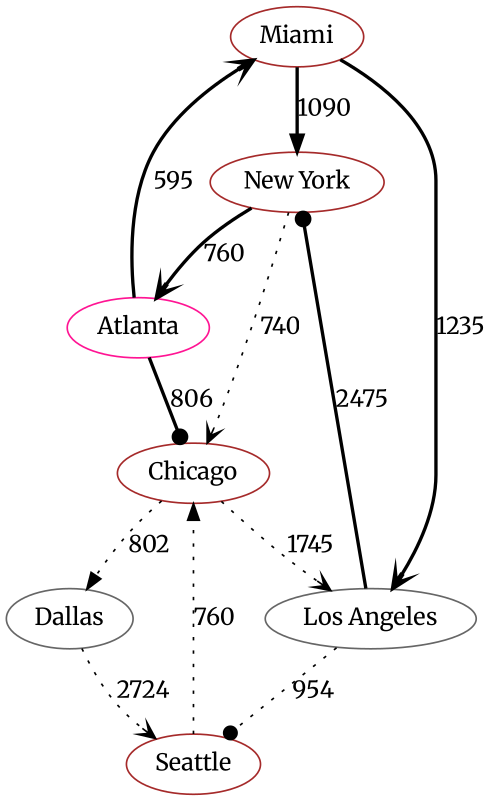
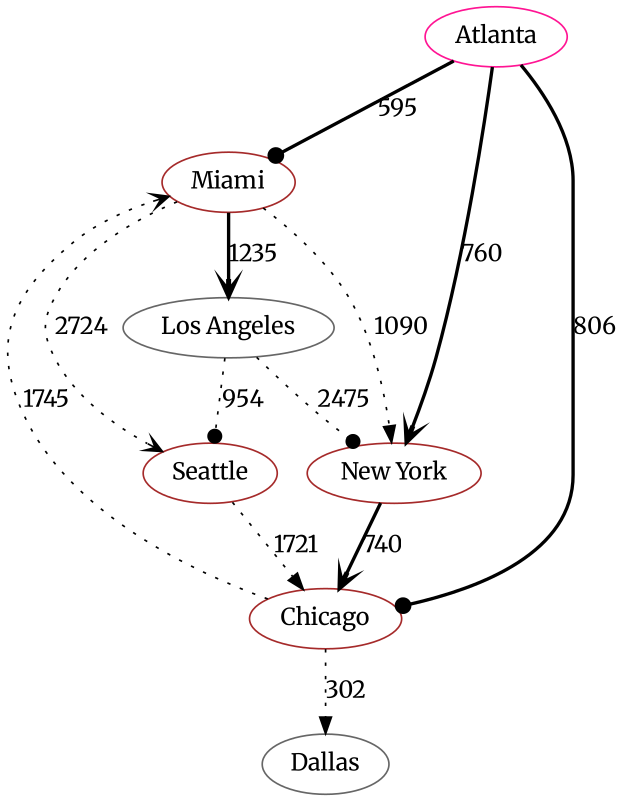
edge "Miami" -> "New York": style bold -> dotted
edge "Atlanta" -> "Miami": arrowhead vee -> dot
edge "New York" -> "Atlanta": reversed
edge "New York" -> "Chicago": style dotted -> bold
edge "Los Angeles" -> "New York": style bold -> dotted
edge "Chicago" -> "Los Angeles": now "Chicago" -> "Miami"
edge "Chicago" -> "Dallas": label "802" -> "302"
edge "Seattle" -> "Chicago": label "760" -> "1721"
edge "Dallas" -> "Seattle": now "Miami" -> "Seattle"
